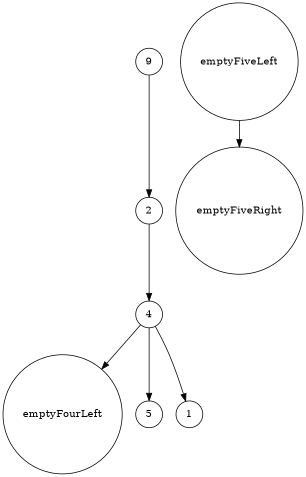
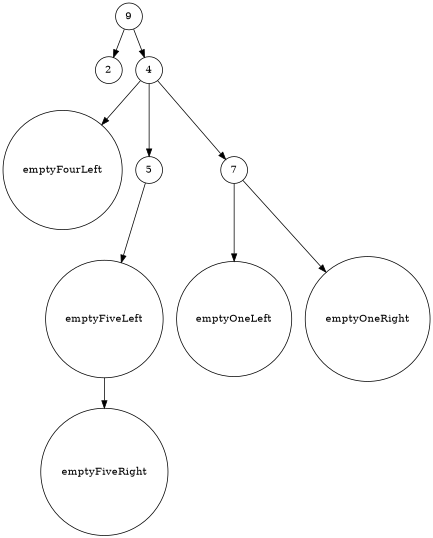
edge "5" -> "emptyFiveLeft": added
edge "2" -> "4": now "9" -> "4"
node "emptyOneLeft": added
node "emptyOneRight": added
node "1": label "1" -> "7"
